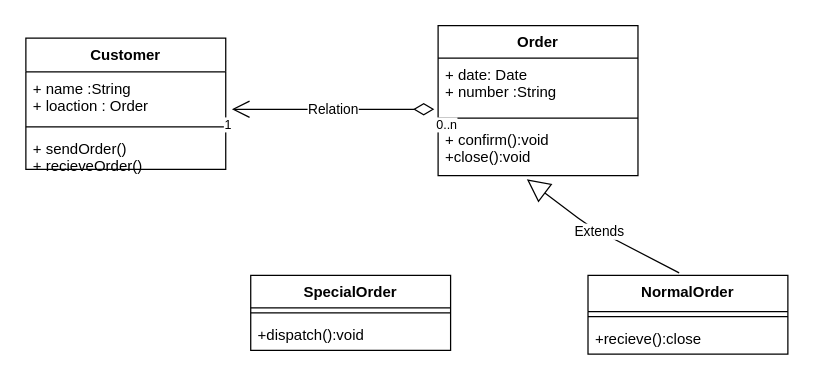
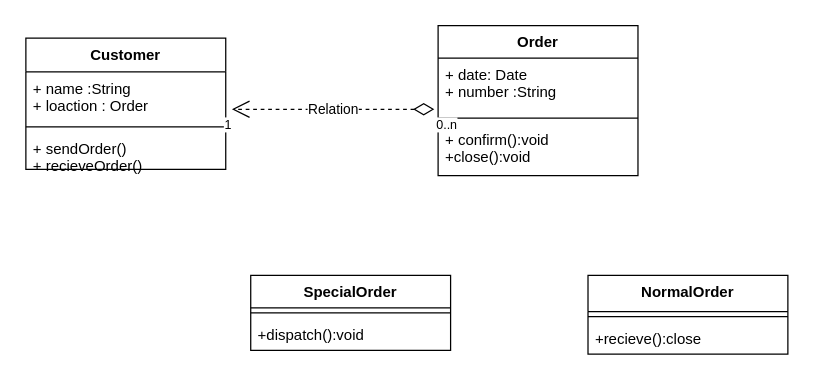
edge "+ date: Date + number :String" -- "+ name :String + loaction : Order": style solid -> dashed
edge "NormalOrder" -> "+ confirm():void +close():void": removed, label "Extends"
